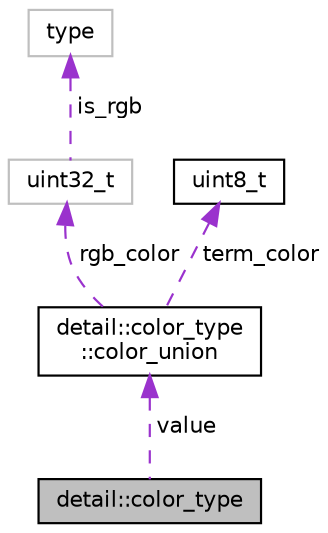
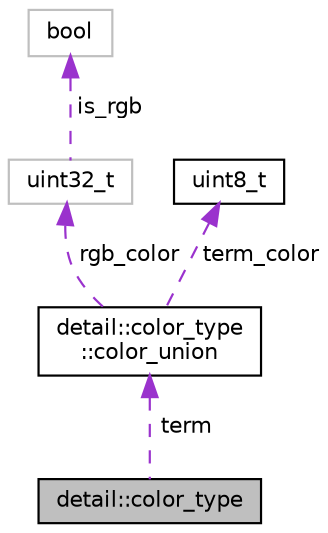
node "type": label "type" -> "bool"
edge "detail::color_type" -> "detail::color_type ::color_union": label " value" -> " term"
